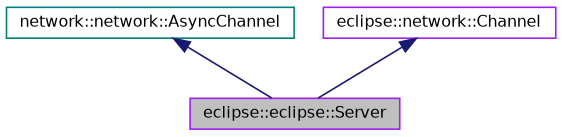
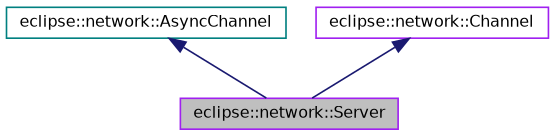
node "network::network::AsyncChannel": label "network::network::AsyncChannel" -> "eclipse::network::AsyncChannel"
node "eclipse::eclipse::Server": label "eclipse::eclipse::Server" -> "eclipse::network::Server"
